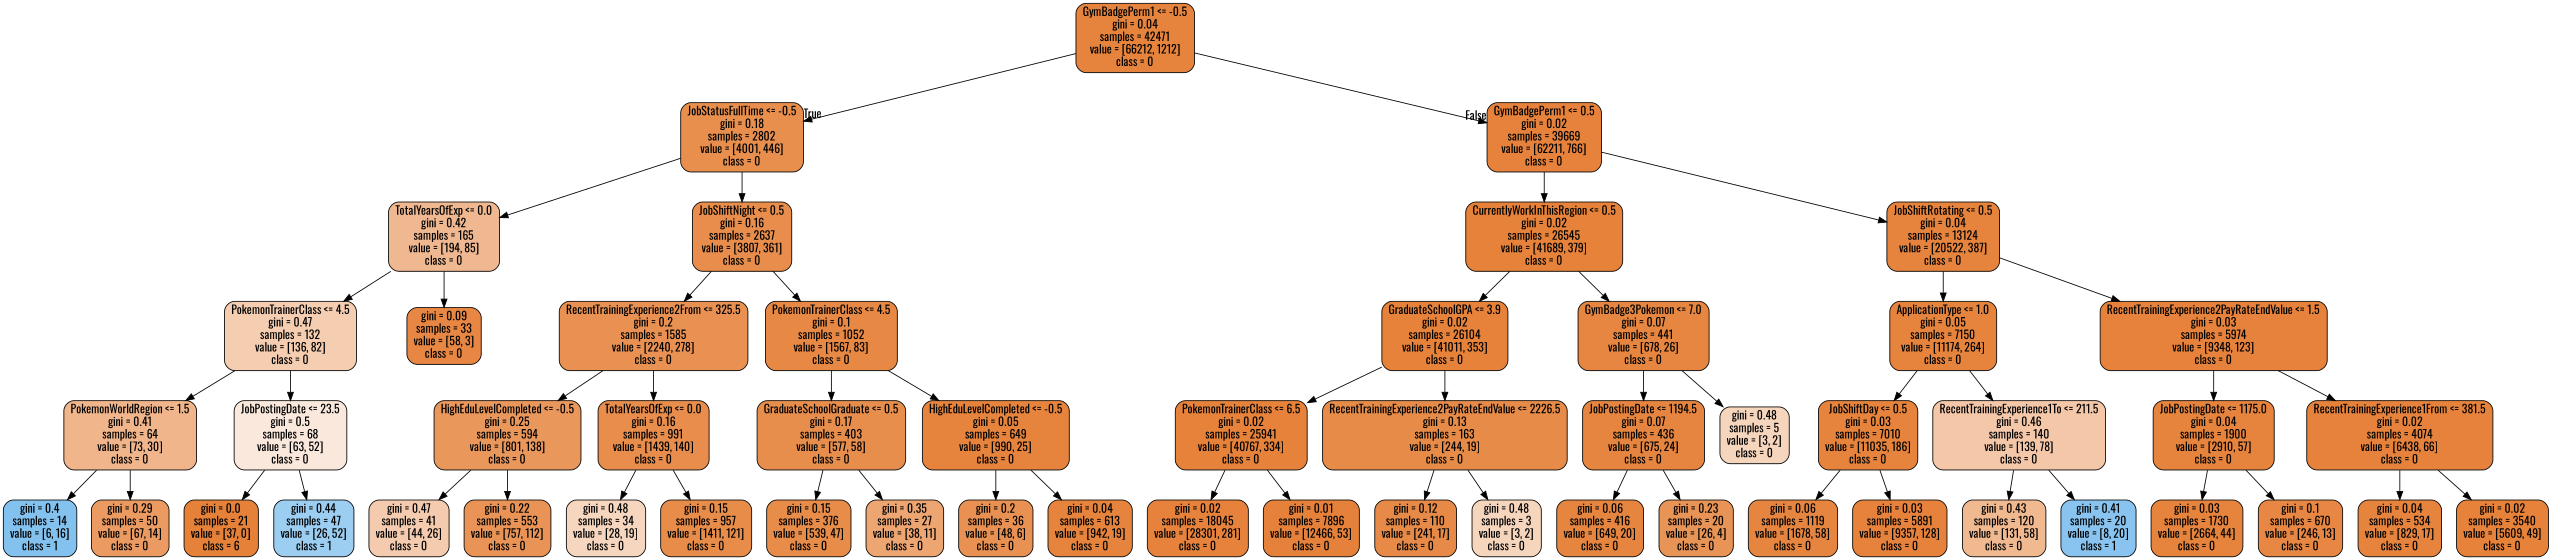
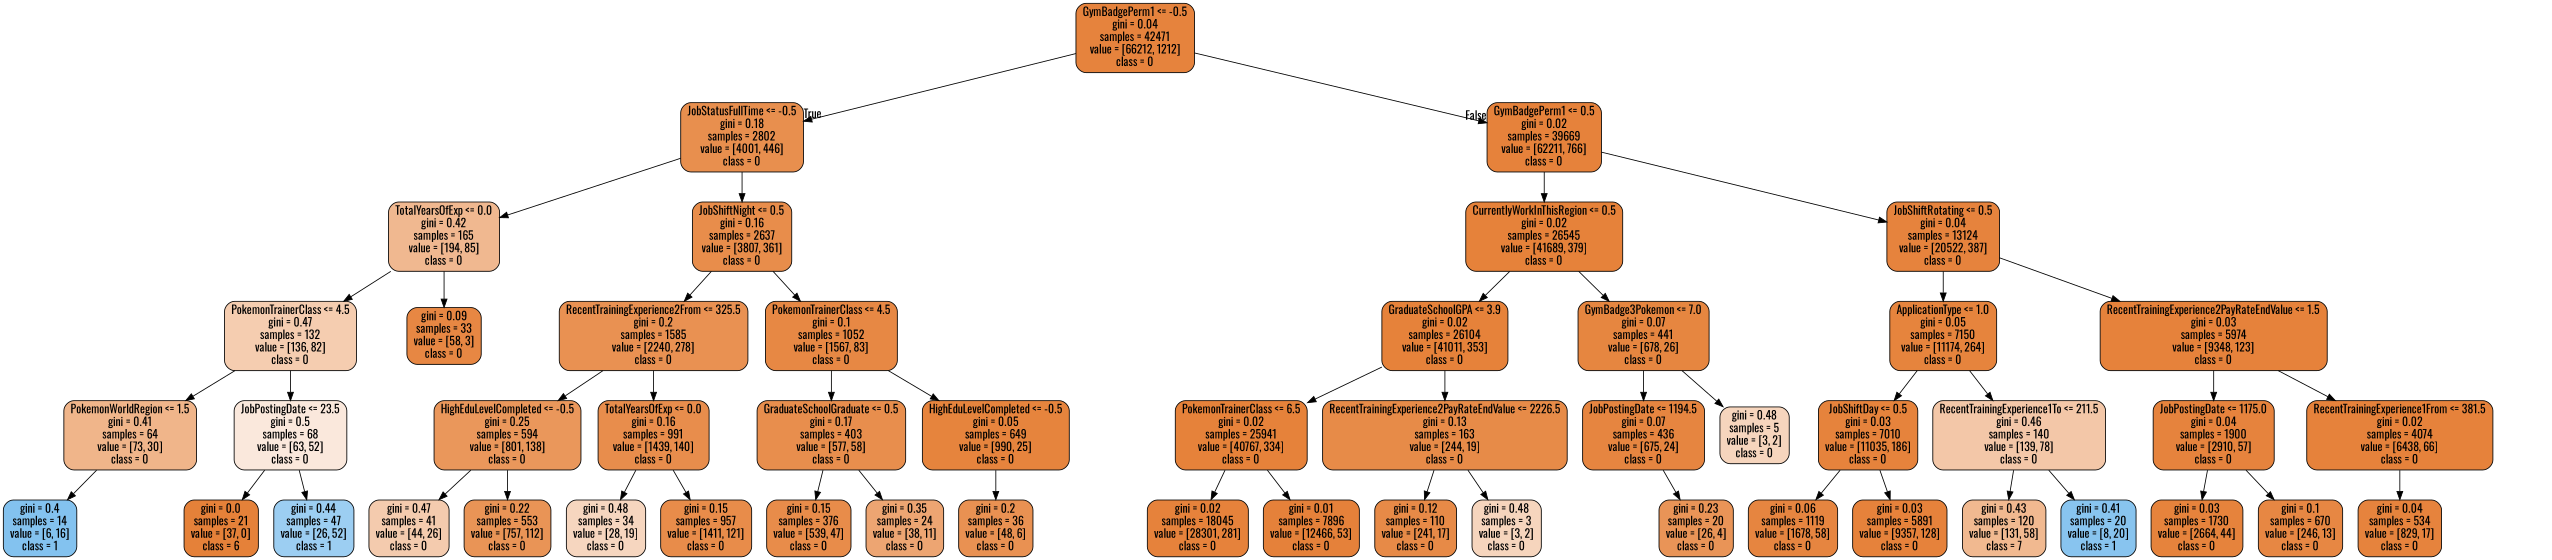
node "gini = 0.29 samples = 50 value = [67, 14] class = 0": removed
node "gini = 0.35 samples = 27 value = [38, 11] class = 0": label "gini = 0.35 samples = 27 value = [38, 11] class = 0" -> "gini = 0.35 samples = 24 value = [38, 11] class = 0"
node "gini = 0.04 samples = 613 value = [942, 19] class = 0": removed
node "gini = 0.06 samples = 416 value = [649, 20] class = 0": removed
node "gini = 0.43 samples = 120 value = [131, 58] class = 0": label "gini = 0.43 samples = 120 value = [131, 58] class = 0" -> "gini = 0.43 samples = 120 value = [131, 58] class = 7"
node "gini = 0.02 samples = 3540 value = [5609, 49] class = 0": removed
